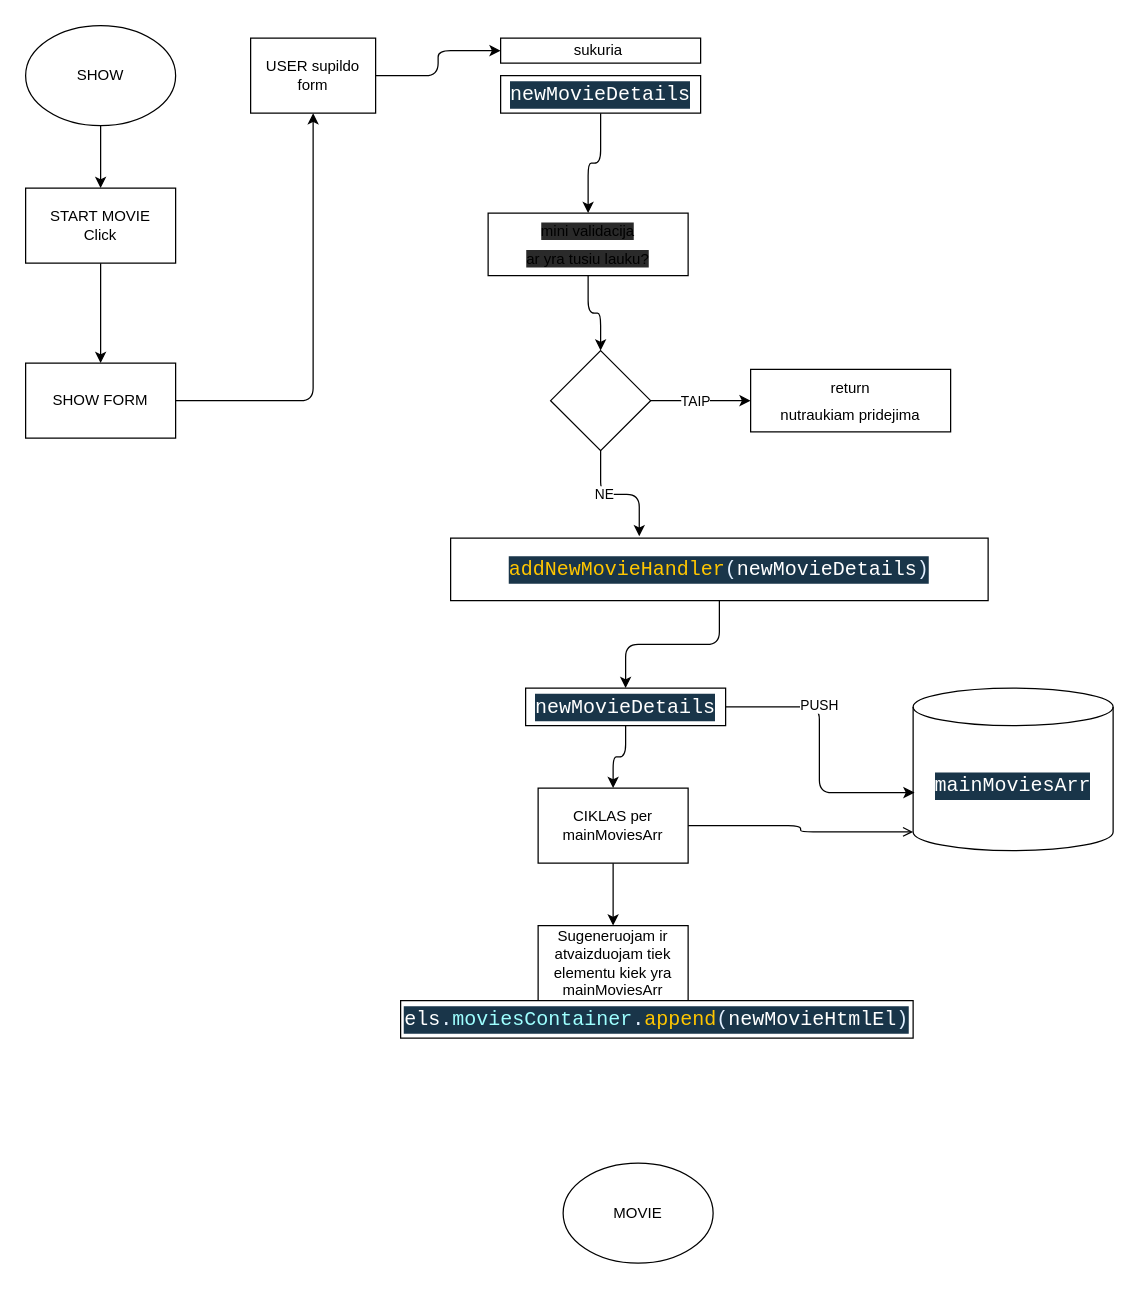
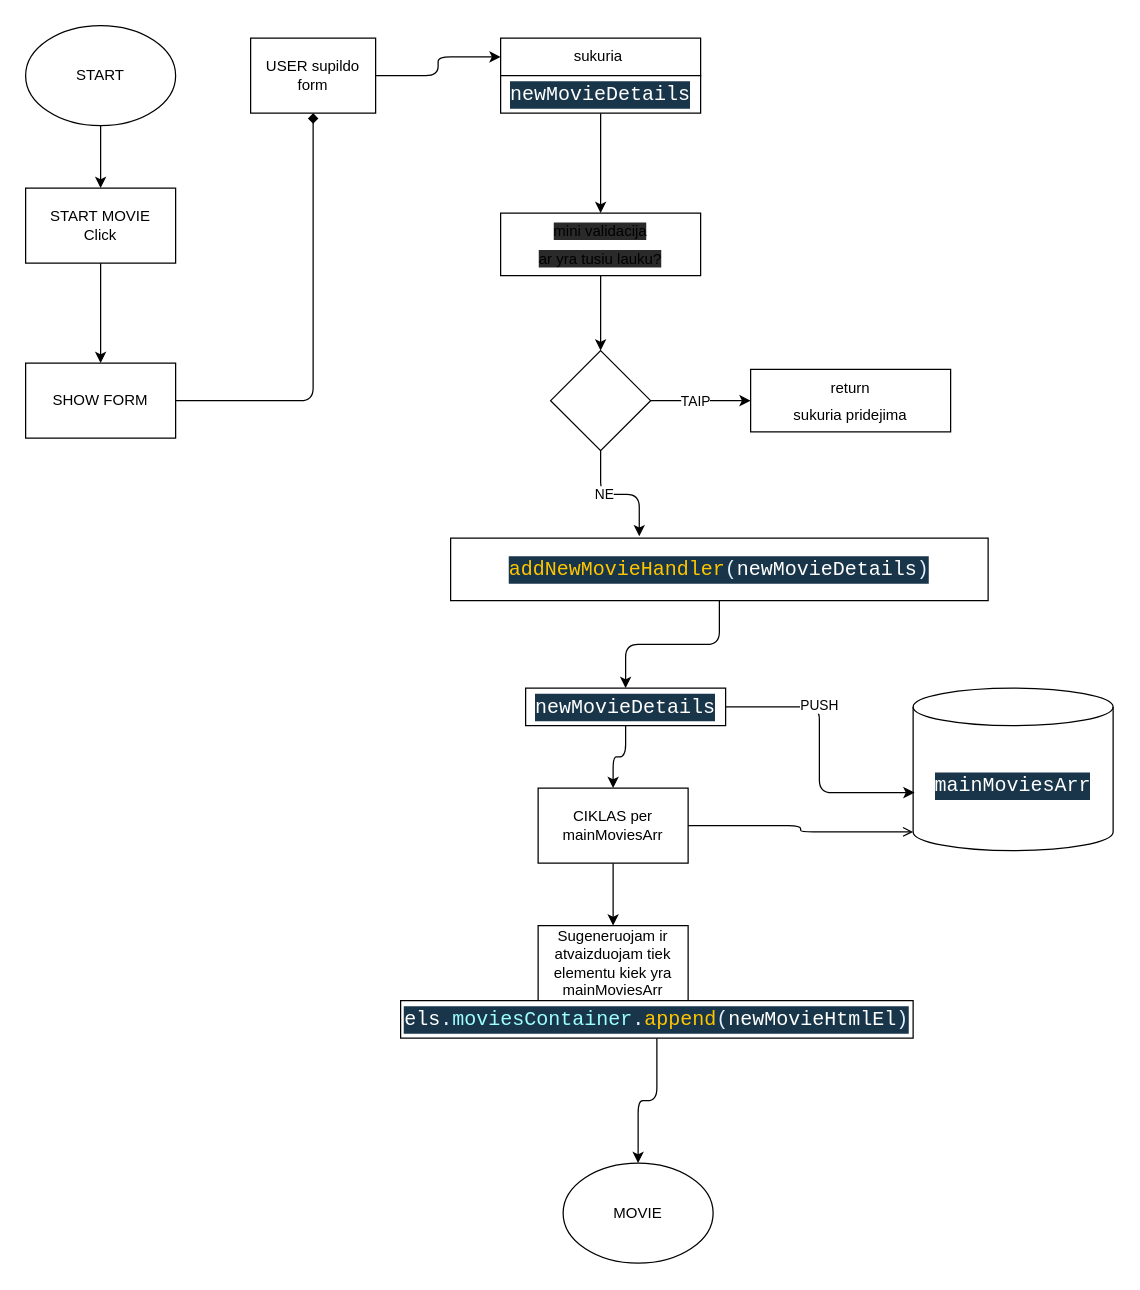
node "sukuria": size 200x25 -> 200x38
node "SHOW": label "SHOW" -> "START"
edge "SHOW FORM" -> "USER supildo form": arrowhead classic -> diamond
node "mini validacija ar yra tusiu lauku?": moved (588, 244) -> (601, 244)
node "return nutraukiam pridejima": label "return nutraukiam pridejima" -> "return sukuria pridejima"
edge "els.moviesContainer.append(newMovieHtmlEl)" -> "MOVIE": added
